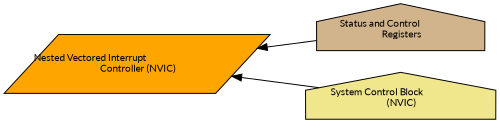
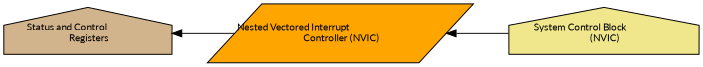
edge "Status and Control Registers" -> "Nested Vectored Interrupt Controller (NVIC)": reversed
